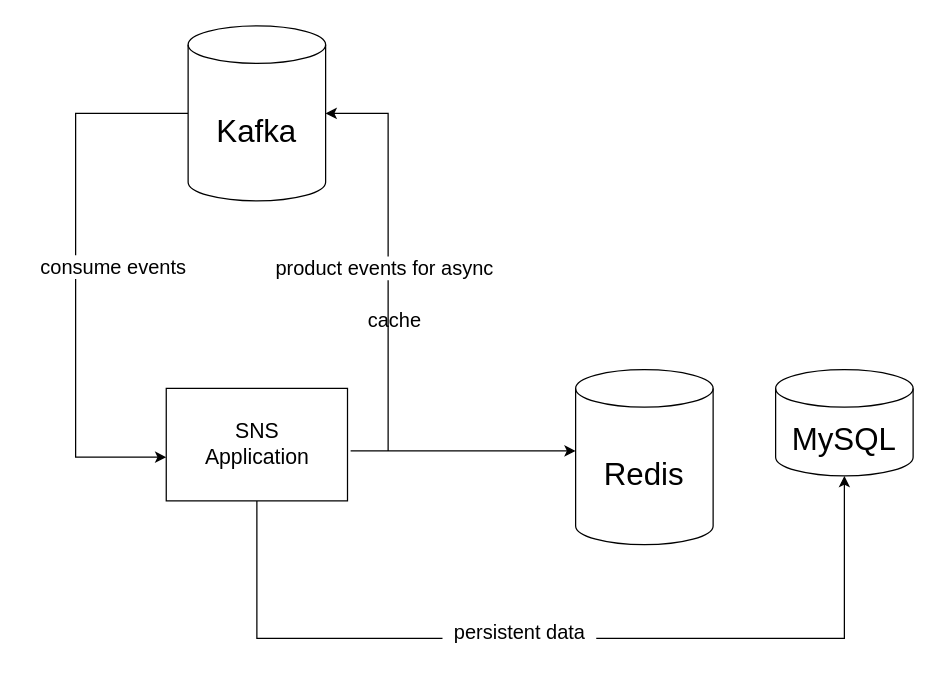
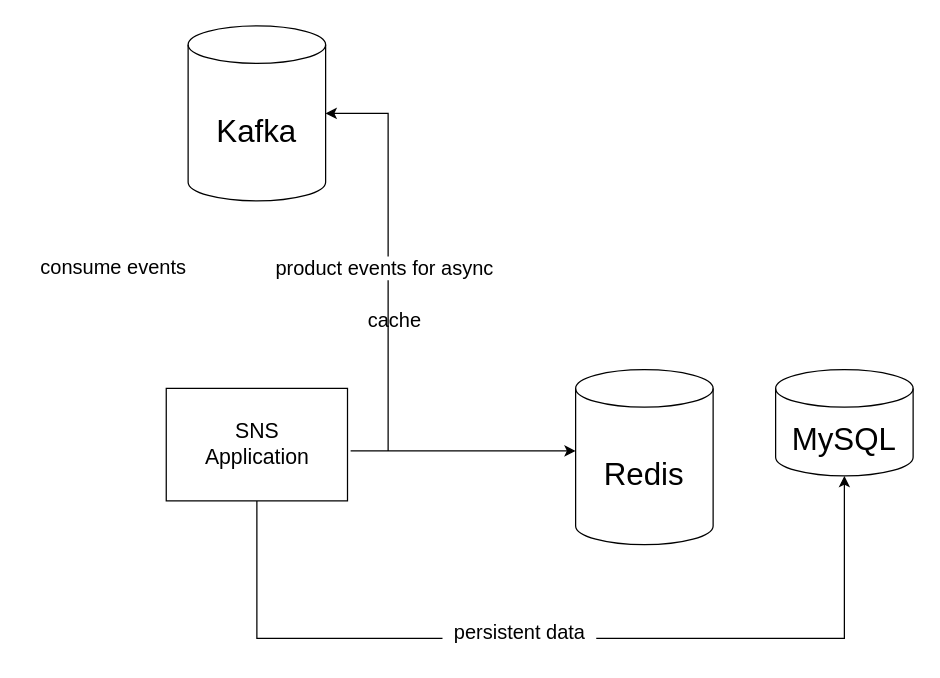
edge "Kafka" -> "SNS Application": removed
